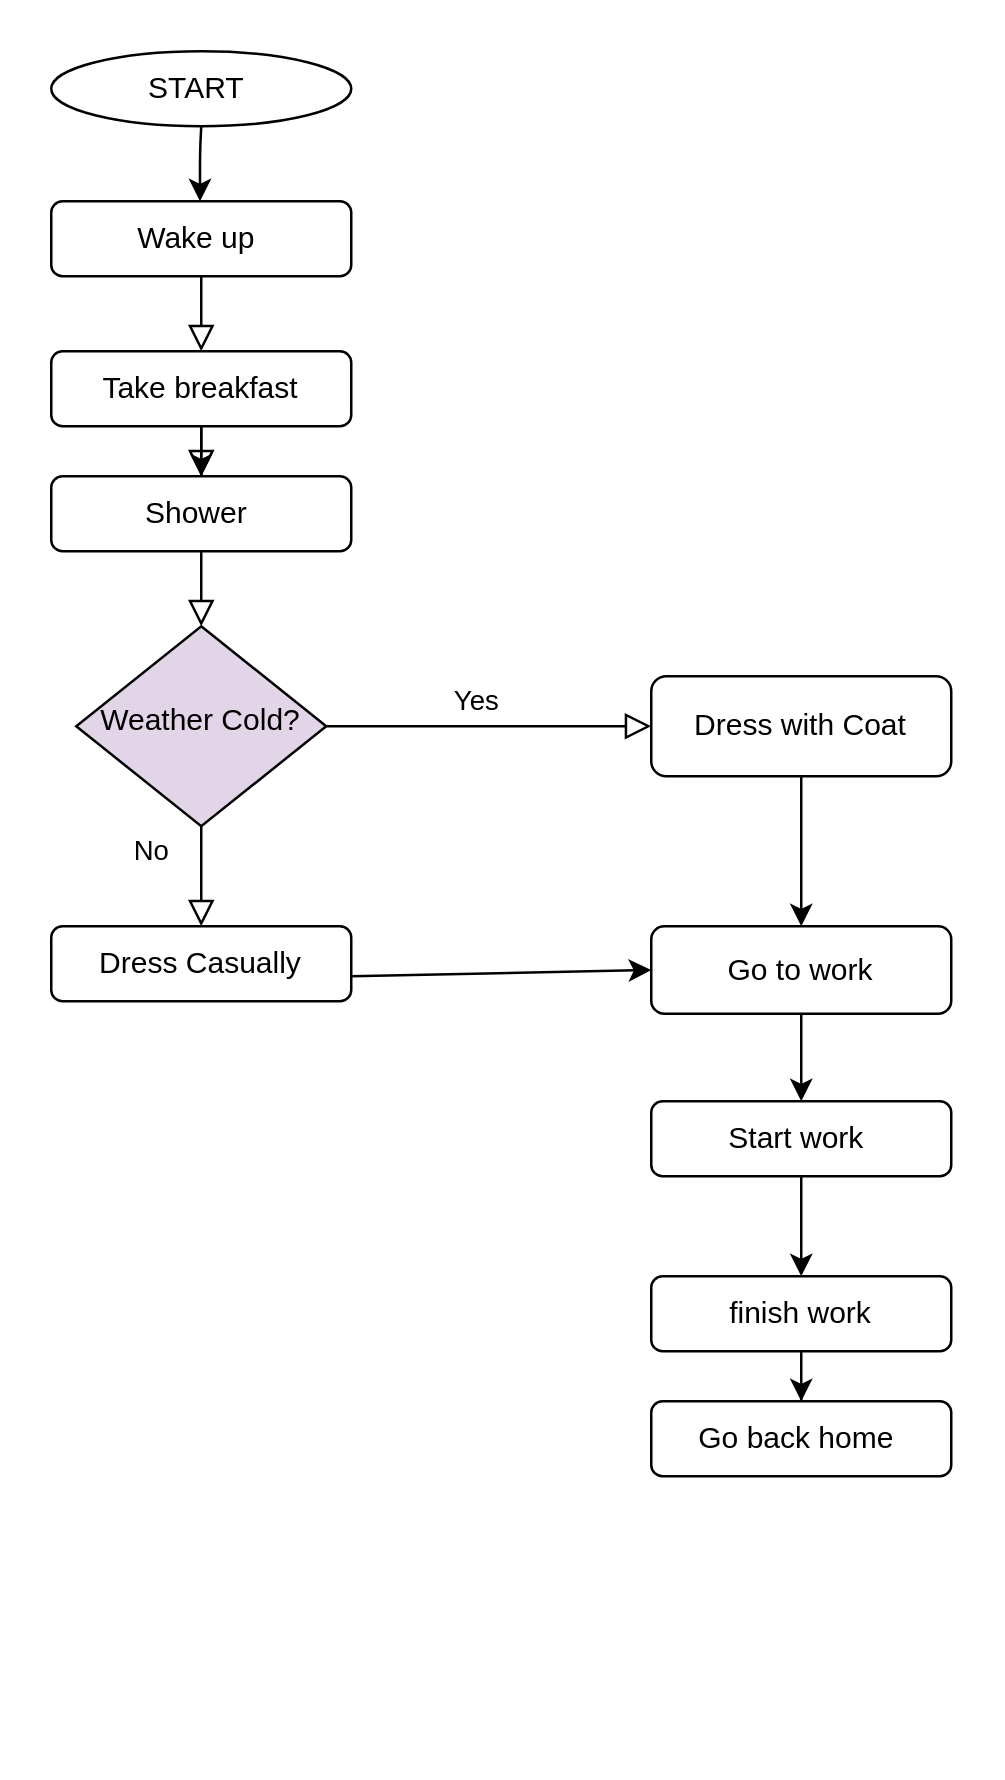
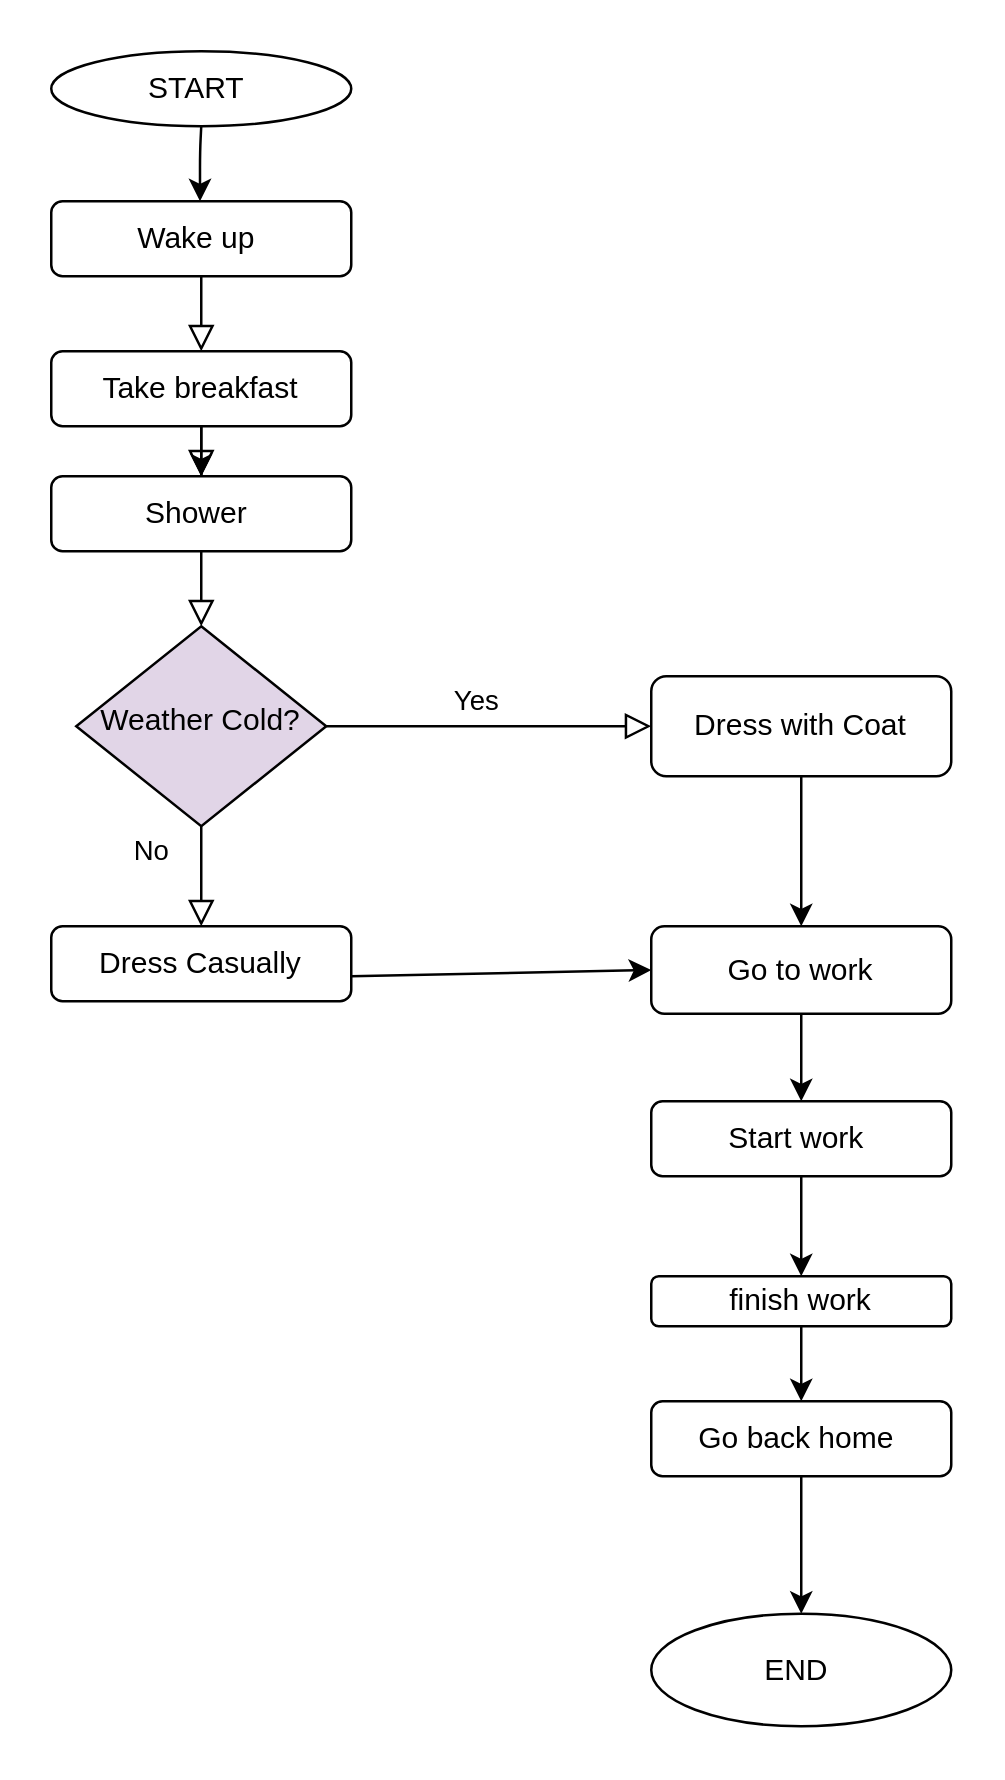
node "finish work": size 300x75 -> 300x50
edge "Go back home" -> "END": added
node "END": added
